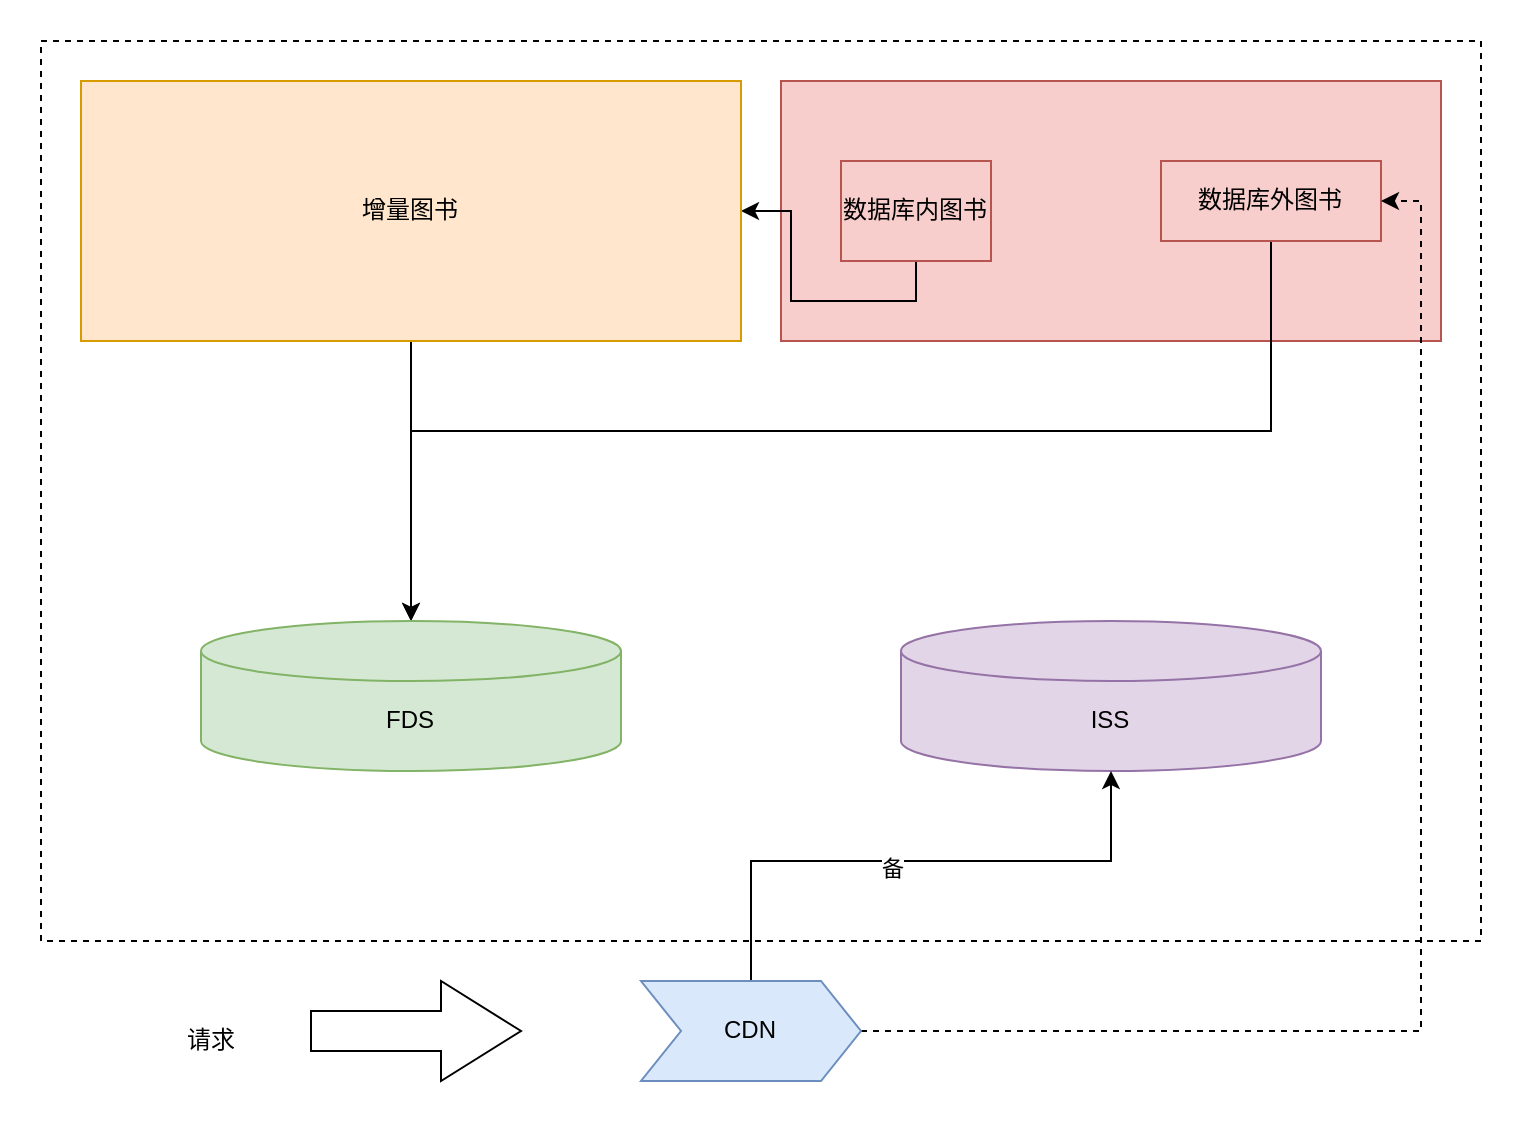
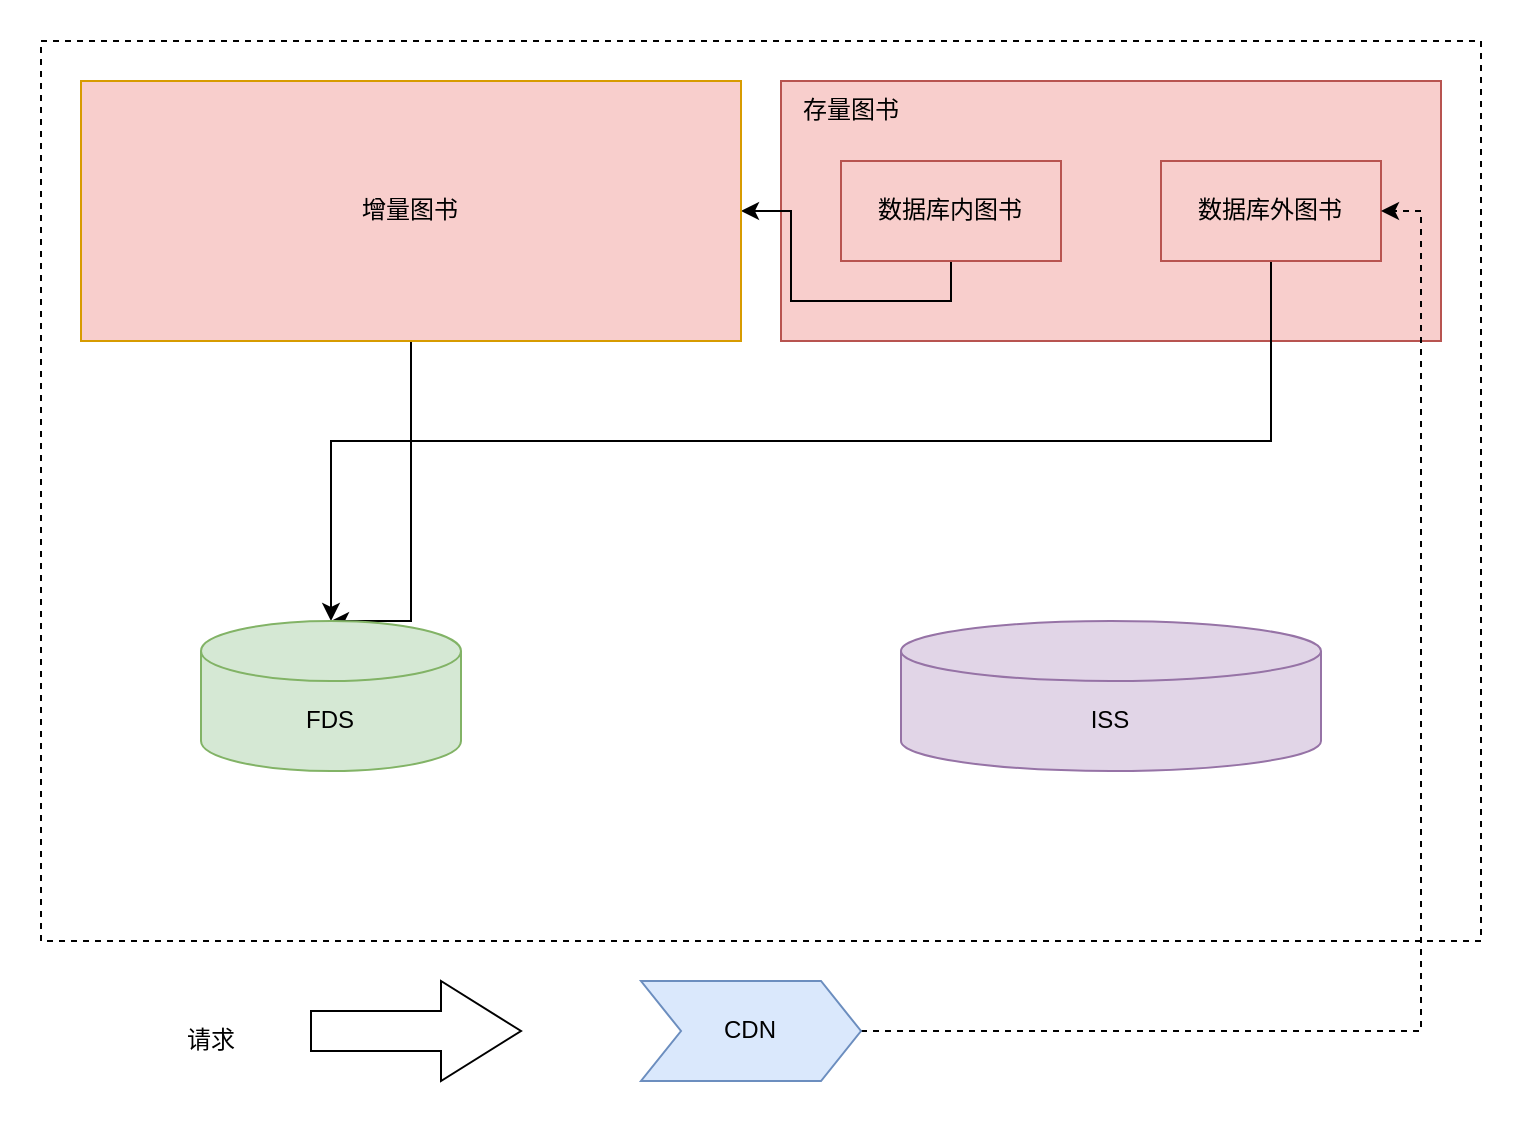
node "存量图书": added
node "数据库外图书": size 220x80 -> 220x100
node "增量图书": fillcolor #ffe6cc -> #f8cecc
node "数据库内图书": size 150x100 -> 220x100
node "FDS": size 420x150 -> 260x150
edge "CDN" -> "ISS": removed, label "备"
